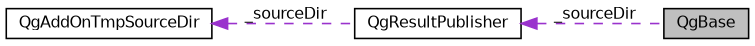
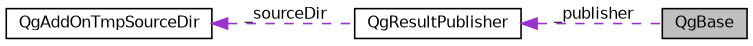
edge "QgBase" -> "QgResultPublisher": label " _sourceDir" -> " _publisher"
